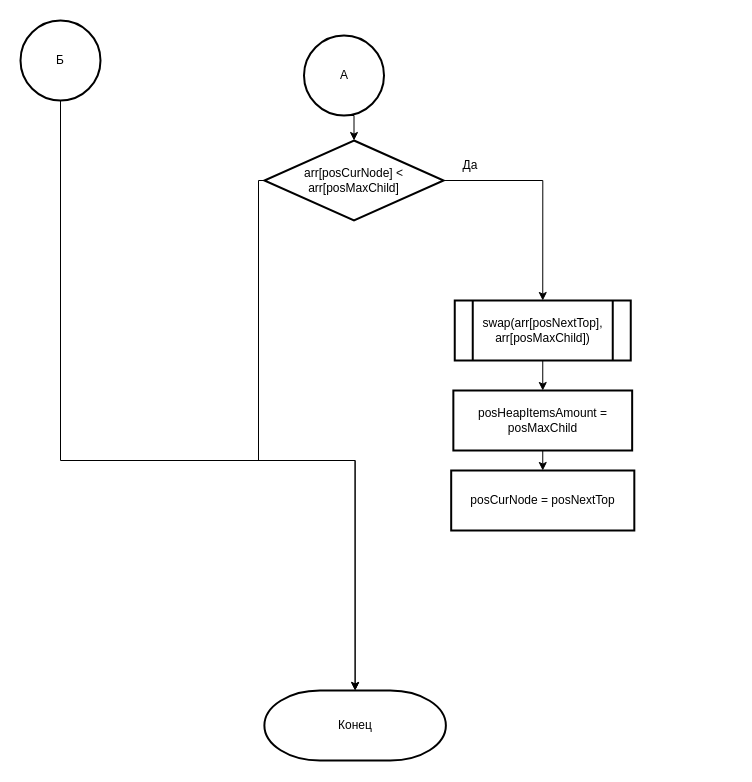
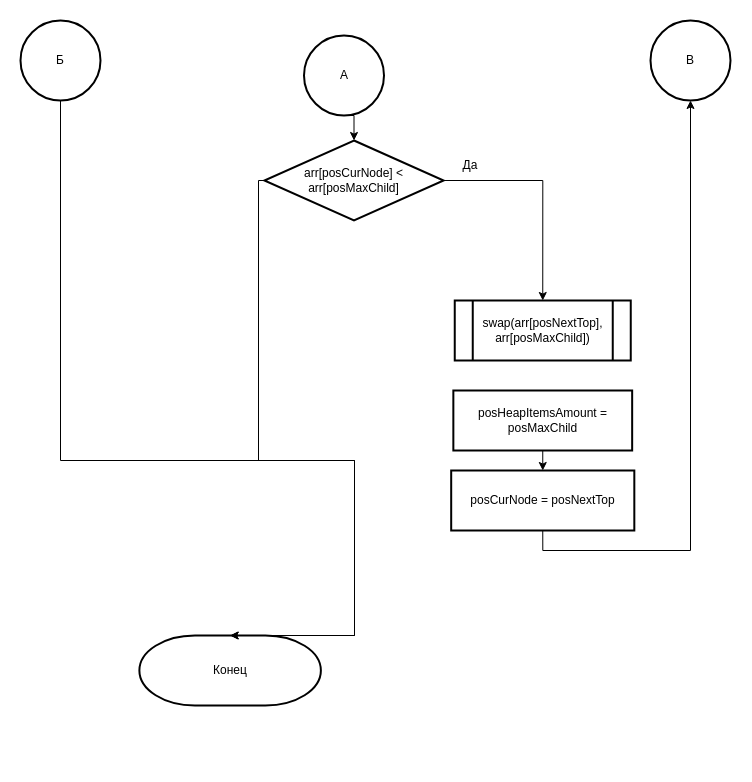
node "В": added
edge "swap(arr[posNextTop], arr[posMaxChild])" -> "posHeapItemsAmount = posMaxChild": removed
edge "posCurNode = posNextTop" -> "В": added
node "Конец": moved (355, 726) -> (230, 671)
